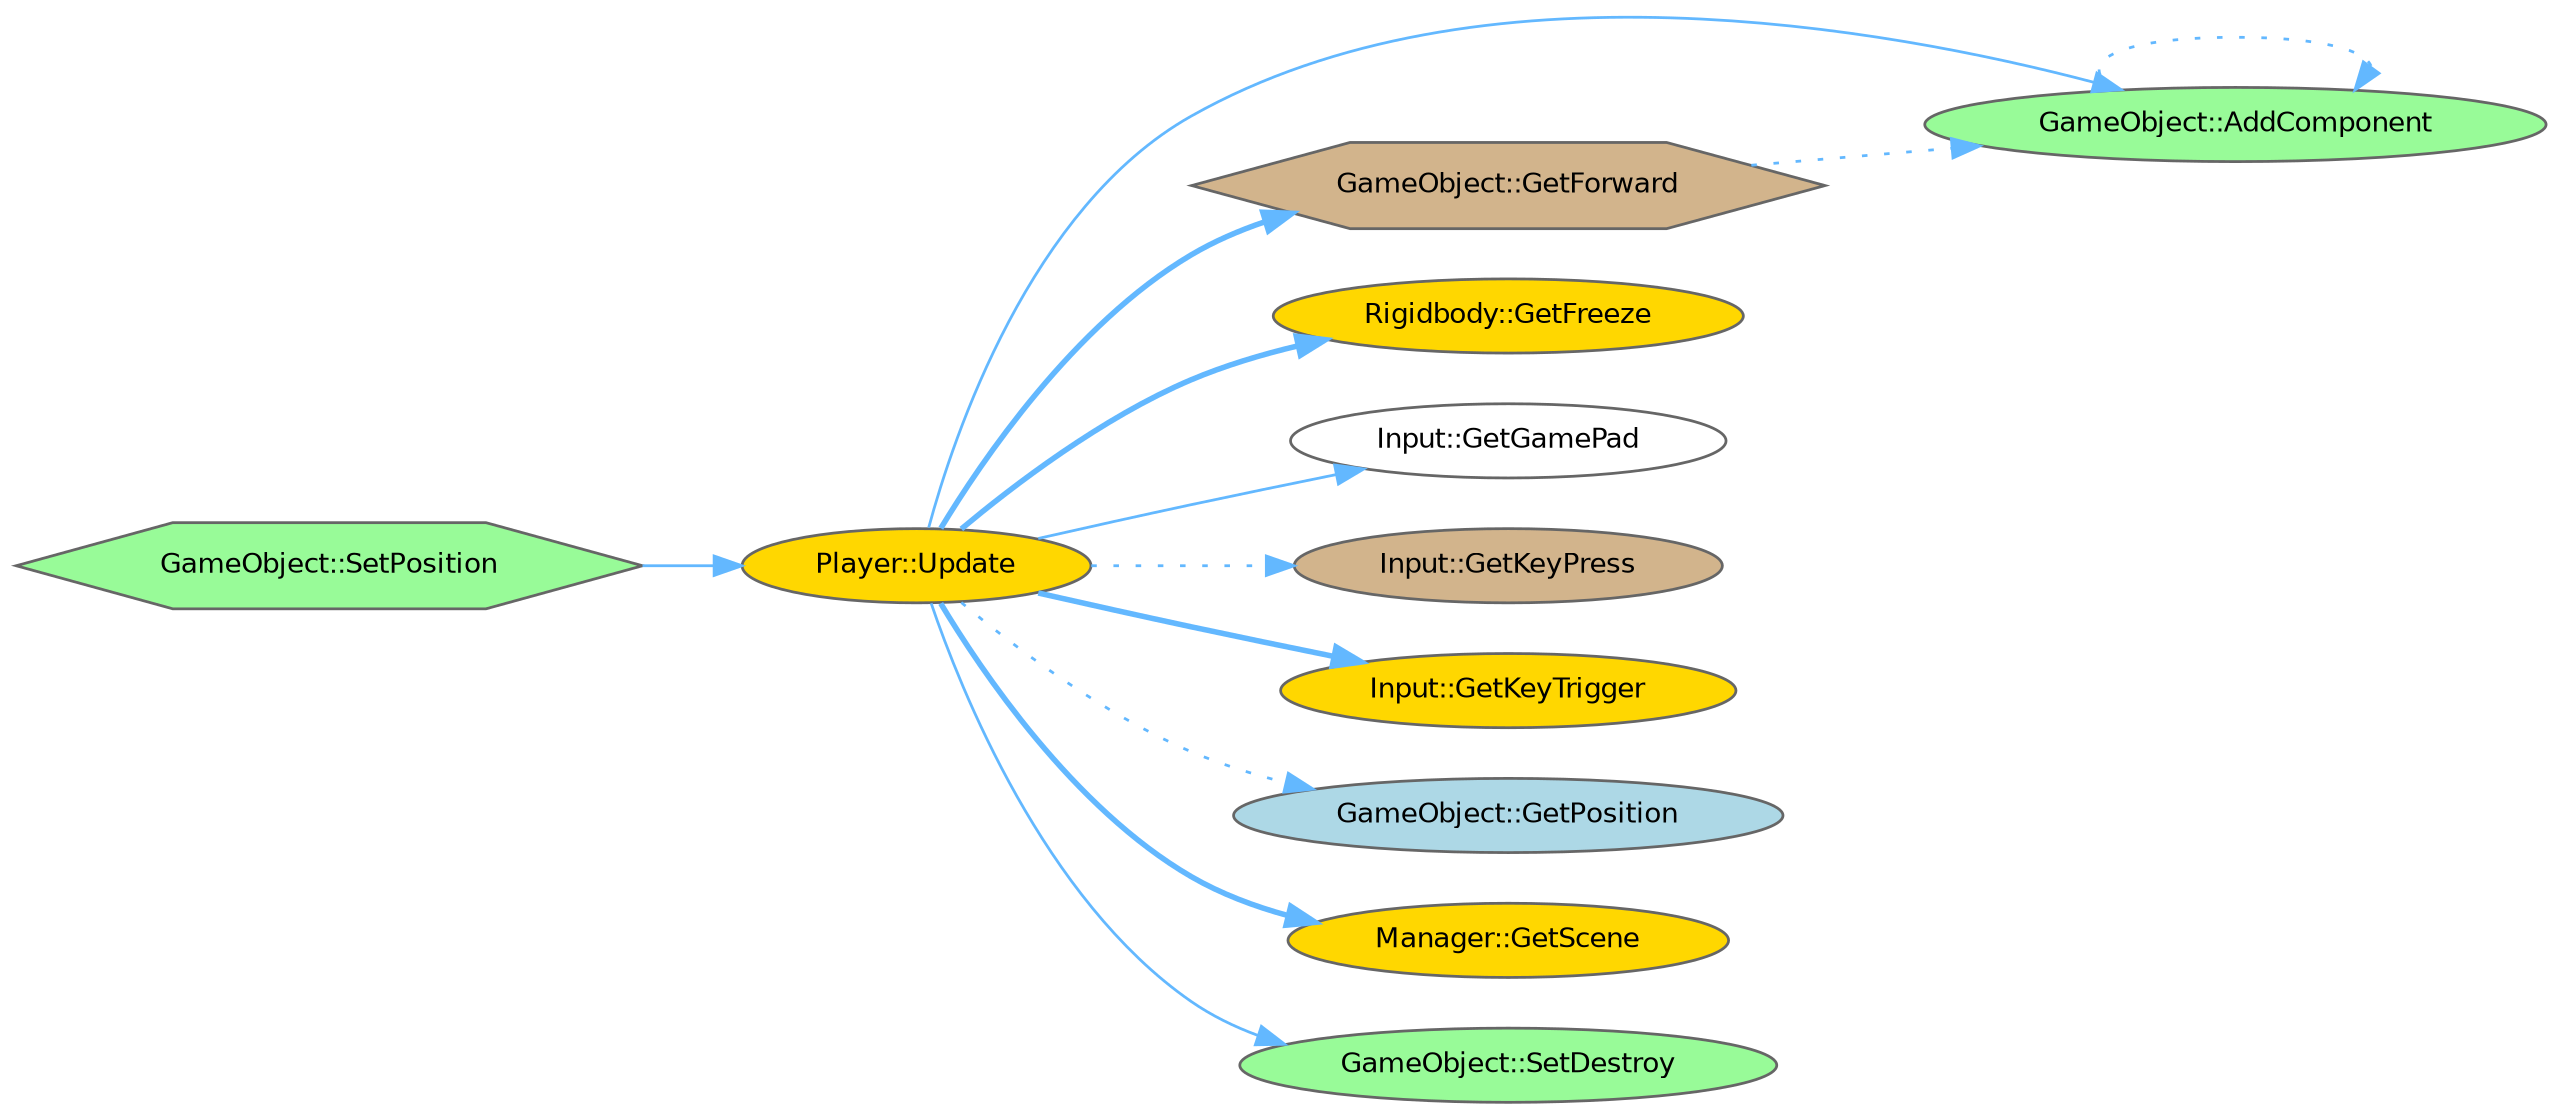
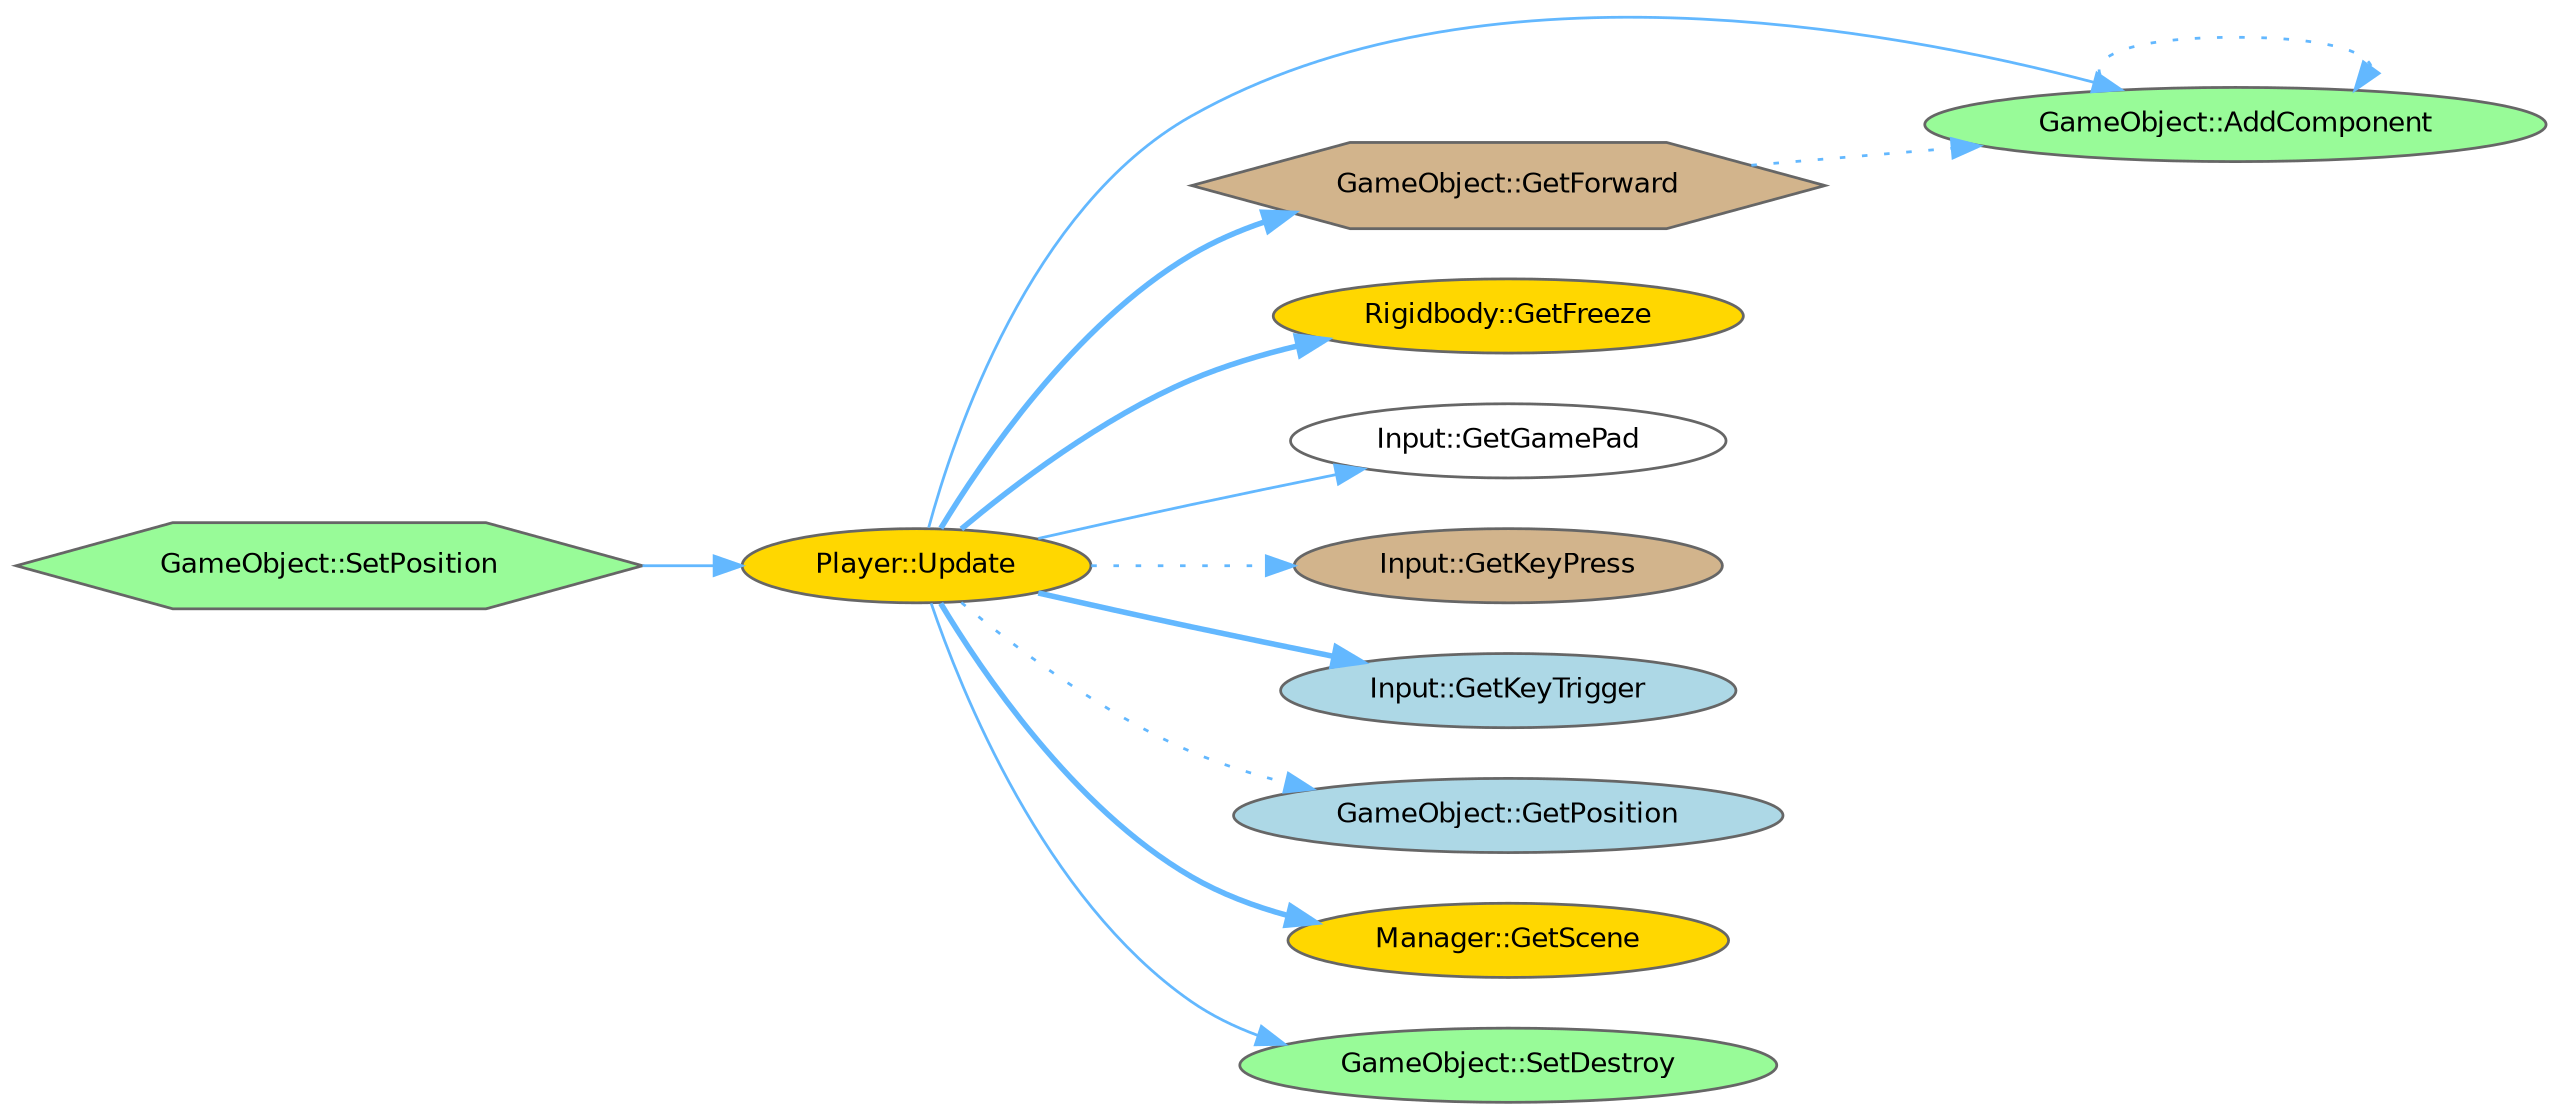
node "Input::GetKeyTrigger": fillcolor gold -> lightblue
